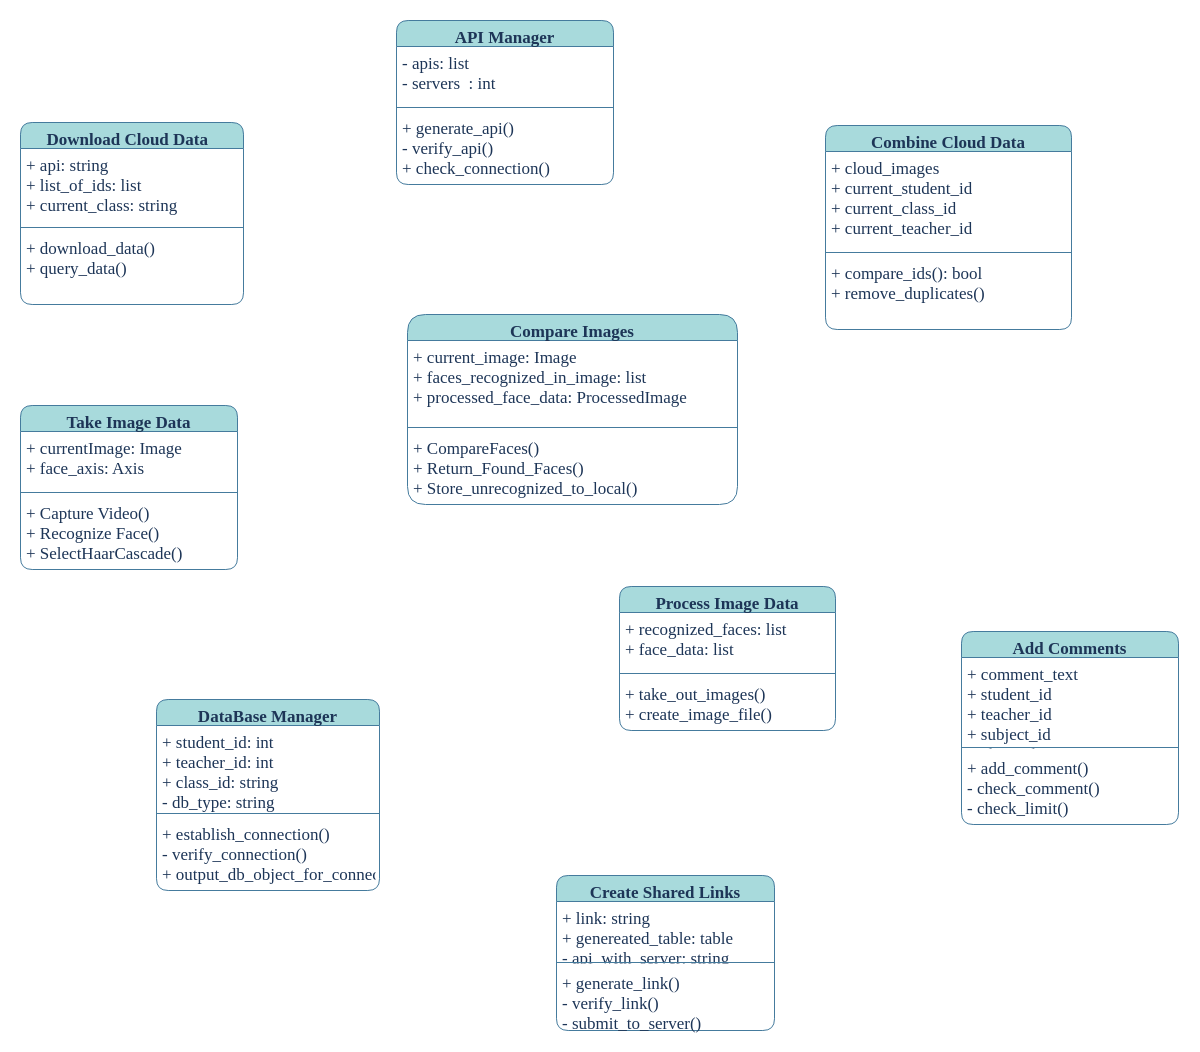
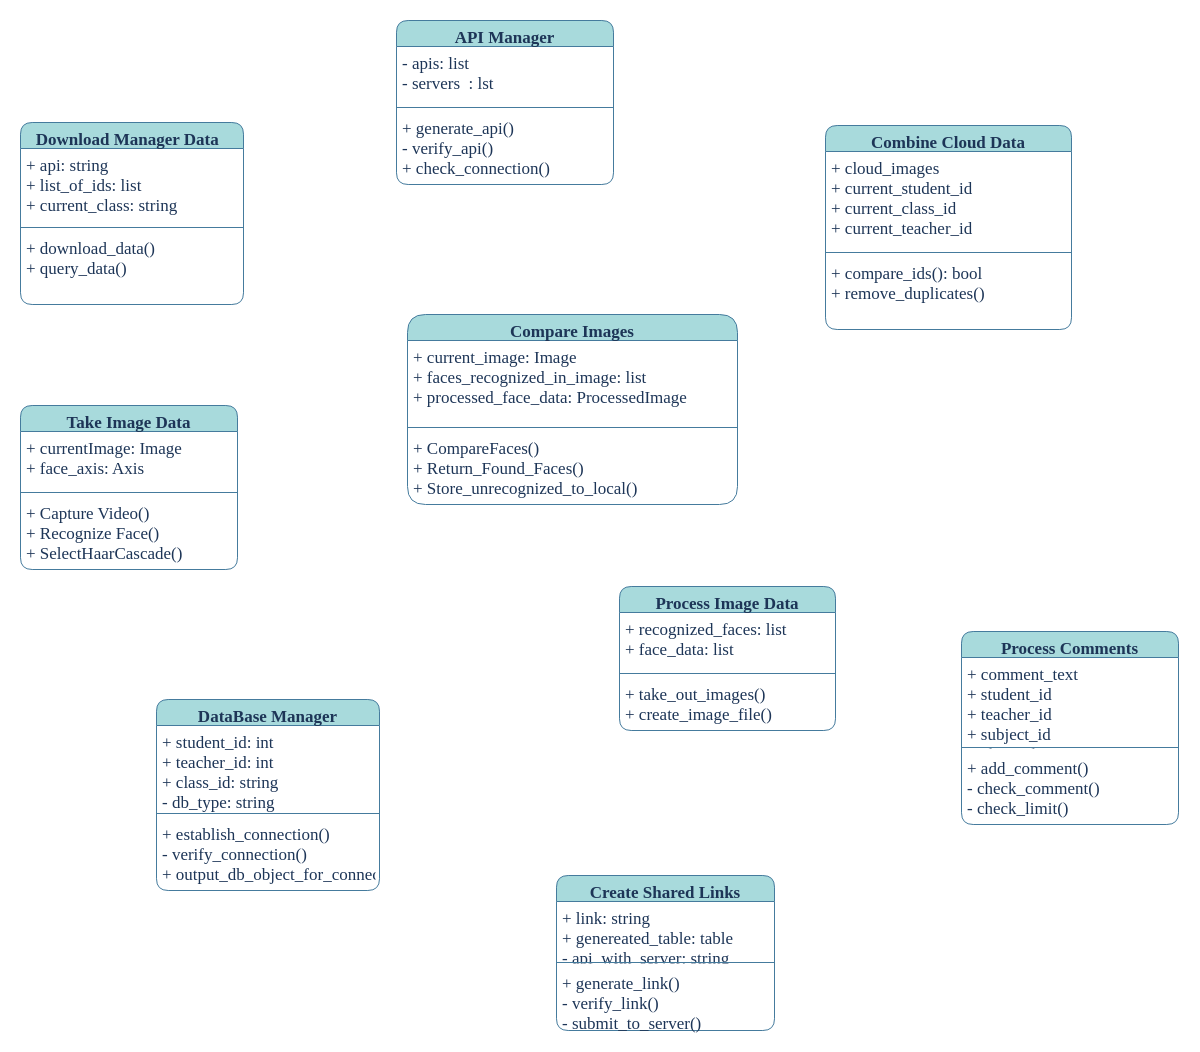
node "- apis: list - servers : int": label "- apis: list - servers : int" -> "- apis: list - servers : lst"
node "Download Cloud Data": label "Download Cloud Data" -> "Download Manager Data"
node "Add Comments": label "Add Comments" -> "Process Comments"
